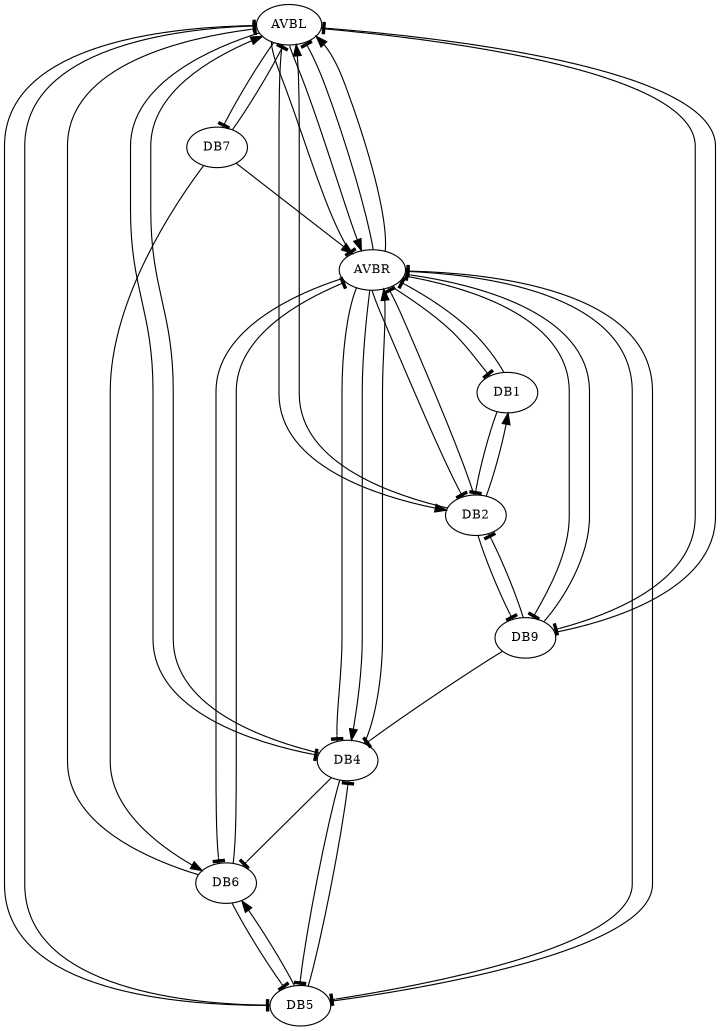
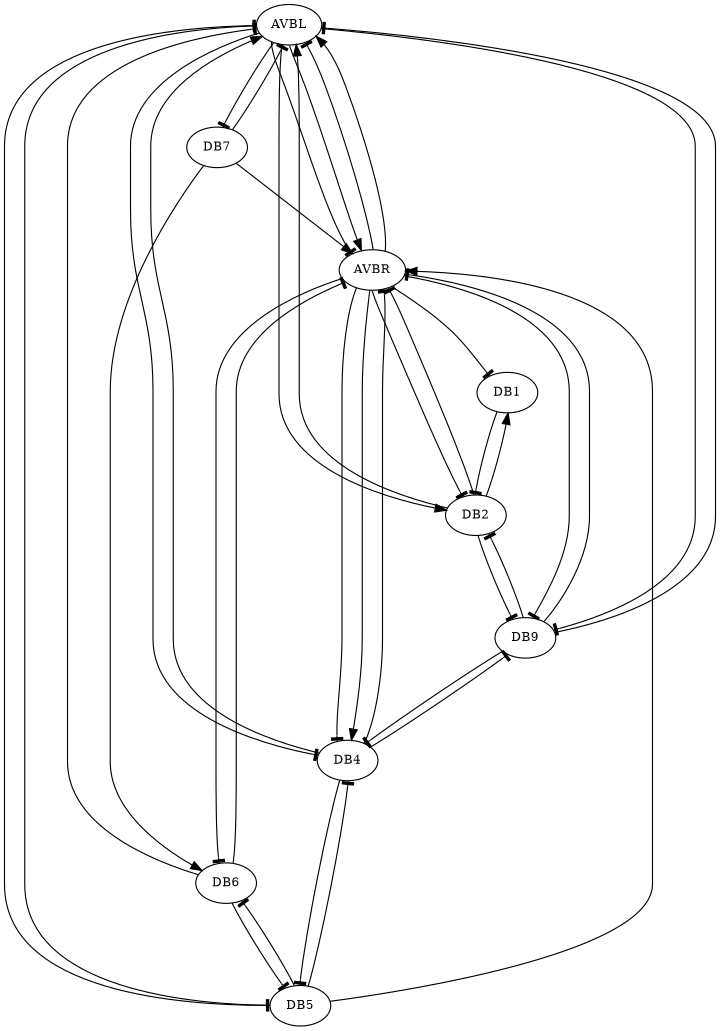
edge "DB1" -> "AVBR": removed
edge "DB4" -> "AVBR": arrowhead normal -> tee
edge "AVBR" -> "DB5": removed
edge "DB5" -> "AVBR": arrowhead tee -> normal
edge "DB4" -> "DB6": now "DB4" -> "DB9"
edge "DB5" -> "DB6": arrowhead normal -> tee
